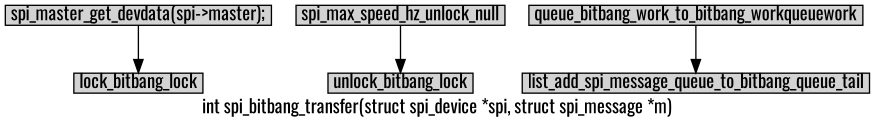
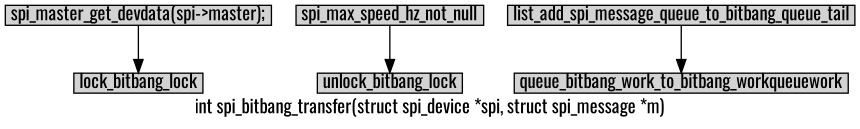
node "spi_max_speed_hz_unlock_null": label "spi_max_speed_hz_unlock_null" -> "spi_max_speed_hz_not_null"
edge "queue_bitbang_work_to_bitbang_workqueuework" -> "list_add_spi_message_queue_to_bitbang_queue_tail": reversed
